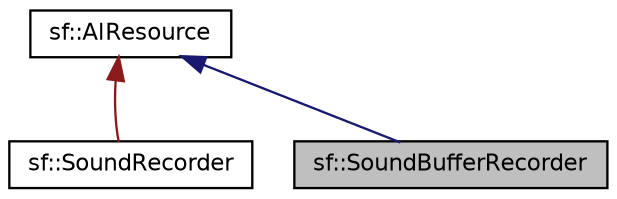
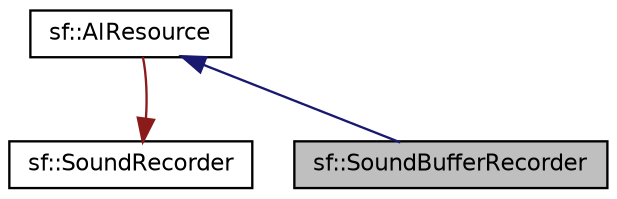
edge "sf::SoundRecorder" -> "sf::AlResource": reversed
